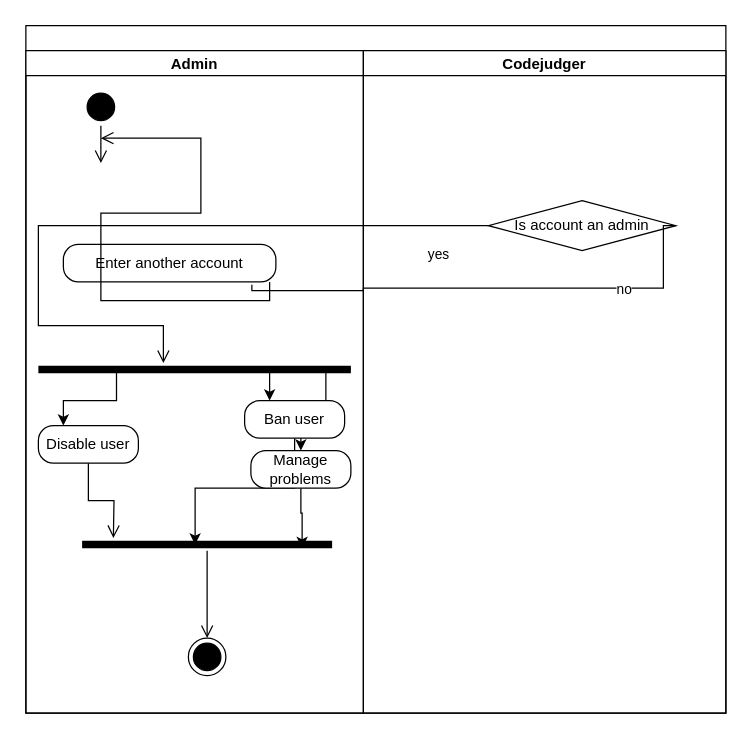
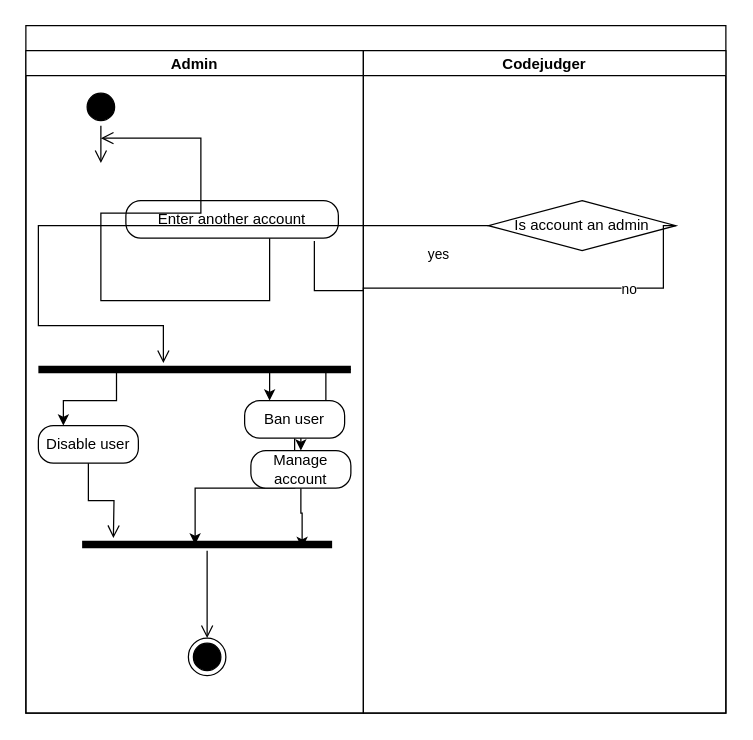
node "Enter another account": moved (169, 263) -> (232, 219)
node "Manage problems": label "Manage problems" -> "Manage account"
